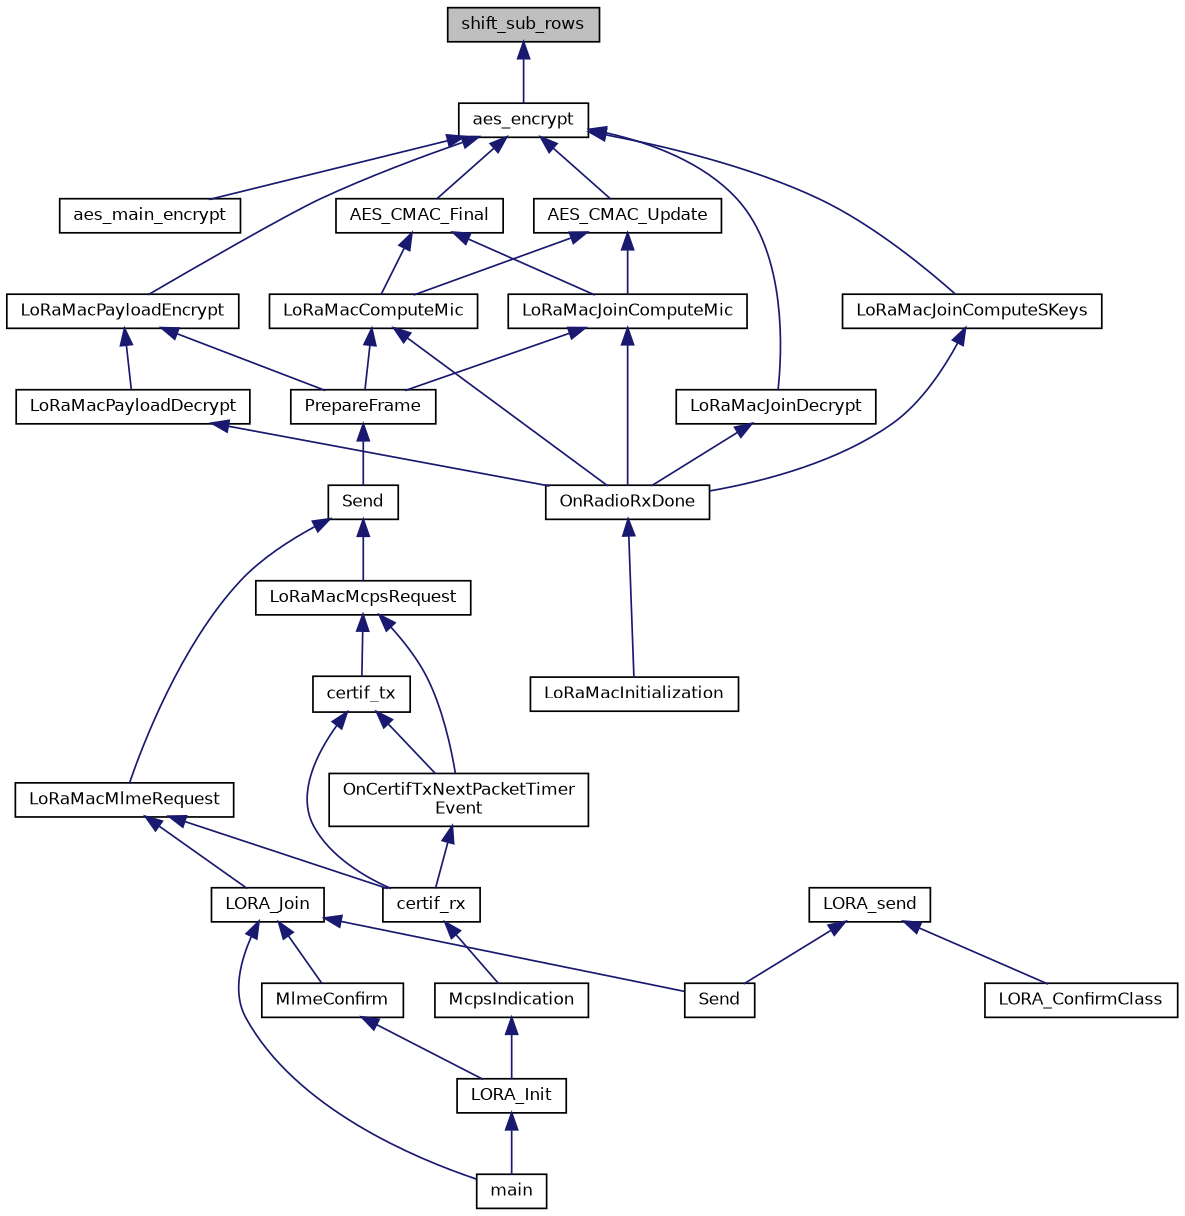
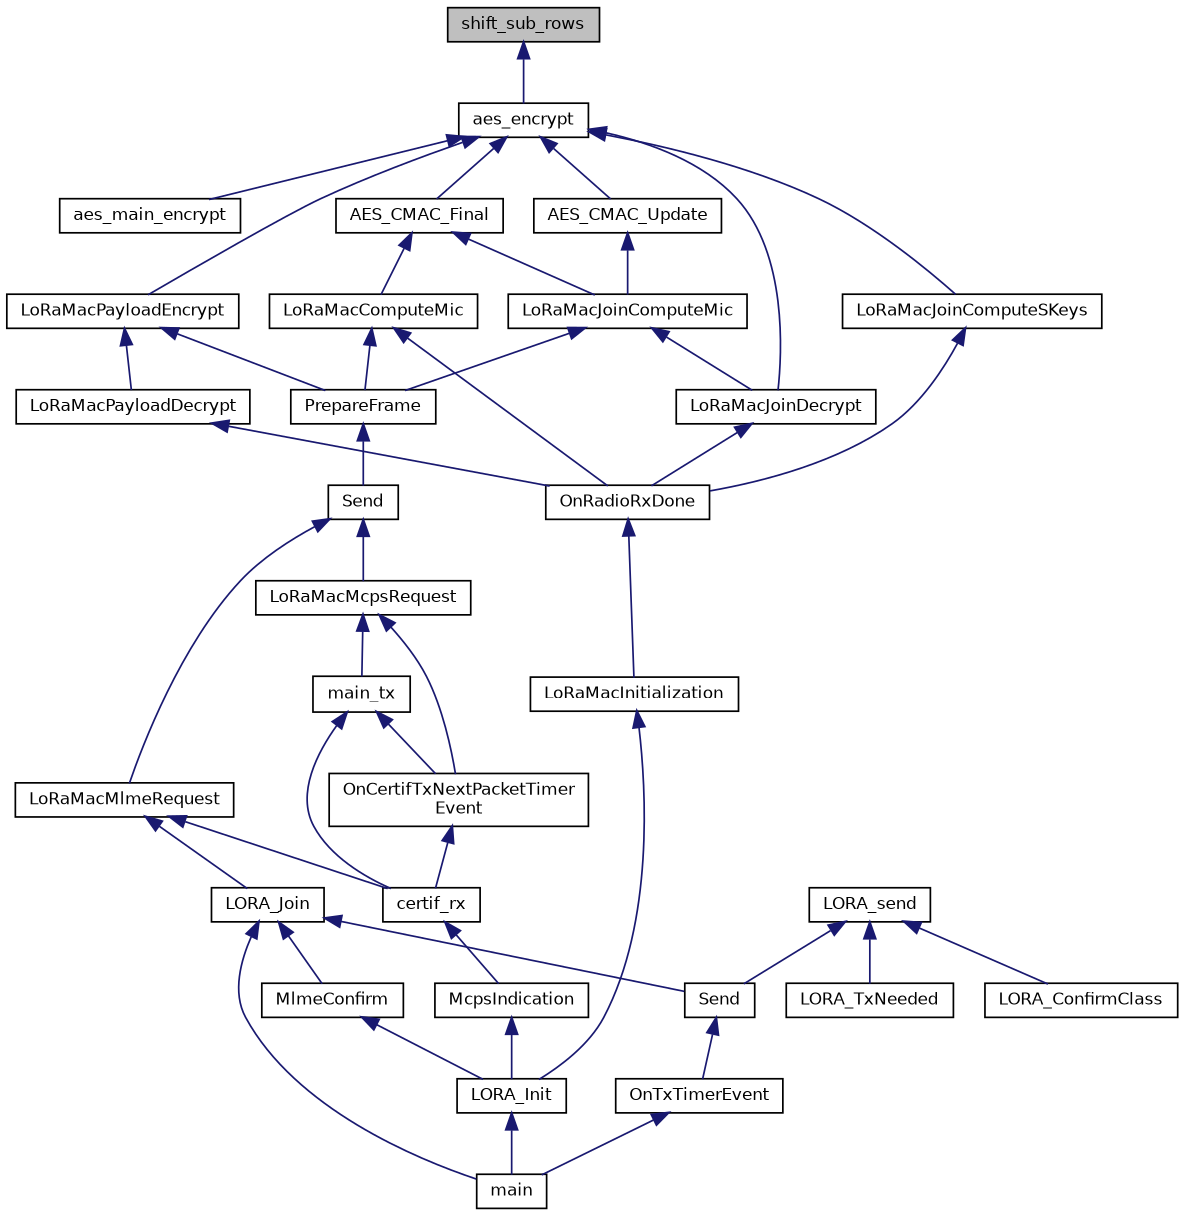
edge "LoRaMacComputeMic" -> "AES_CMAC_Update": removed
edge "OnRadioRxDone" -> "LoRaMacJoinComputeMic": now "LoRaMacJoinDecrypt" -> "LoRaMacJoinComputeMic"
node "certif_tx": label "certif_tx" -> "main_tx"
edge "LORA_Init" -> "LoRaMacInitialization": added
node "LORA_TxNeeded": added
node "OnTxTimerEvent": added
